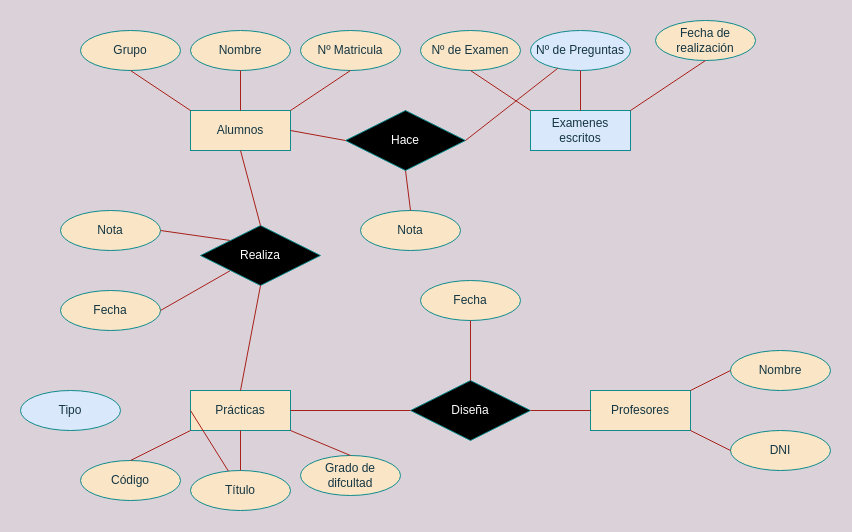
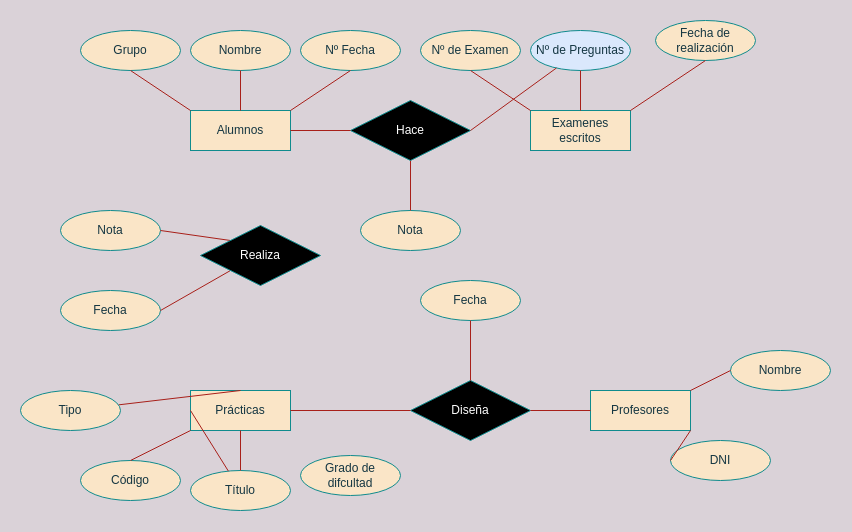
node "Nº Matricula": label "Nº Matricula" -> "Nº Fecha"
node "Examenes escritos": fillcolor #dae8fc -> #fae5c7
node "Hace": moved (406, 141) -> (411, 131)
edge "Alumnos" -- "Realiza": removed
edge "Realiza" -- "Prácticas": now "Tipo" -- "Prácticas"
node "Tipo": fillcolor #dae8fc -> #fae5c7
edge "Prácticas" -- "Grado de difcultad": removed
node "DNI": moved (781, 451) -> (721, 461)
